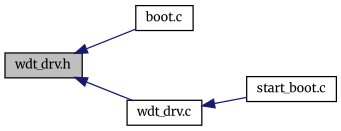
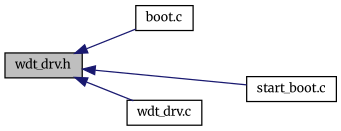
edge "start_boot.c" -> "wdt_drv.c": now "start_boot.c" -> "wdt_drv.h"
